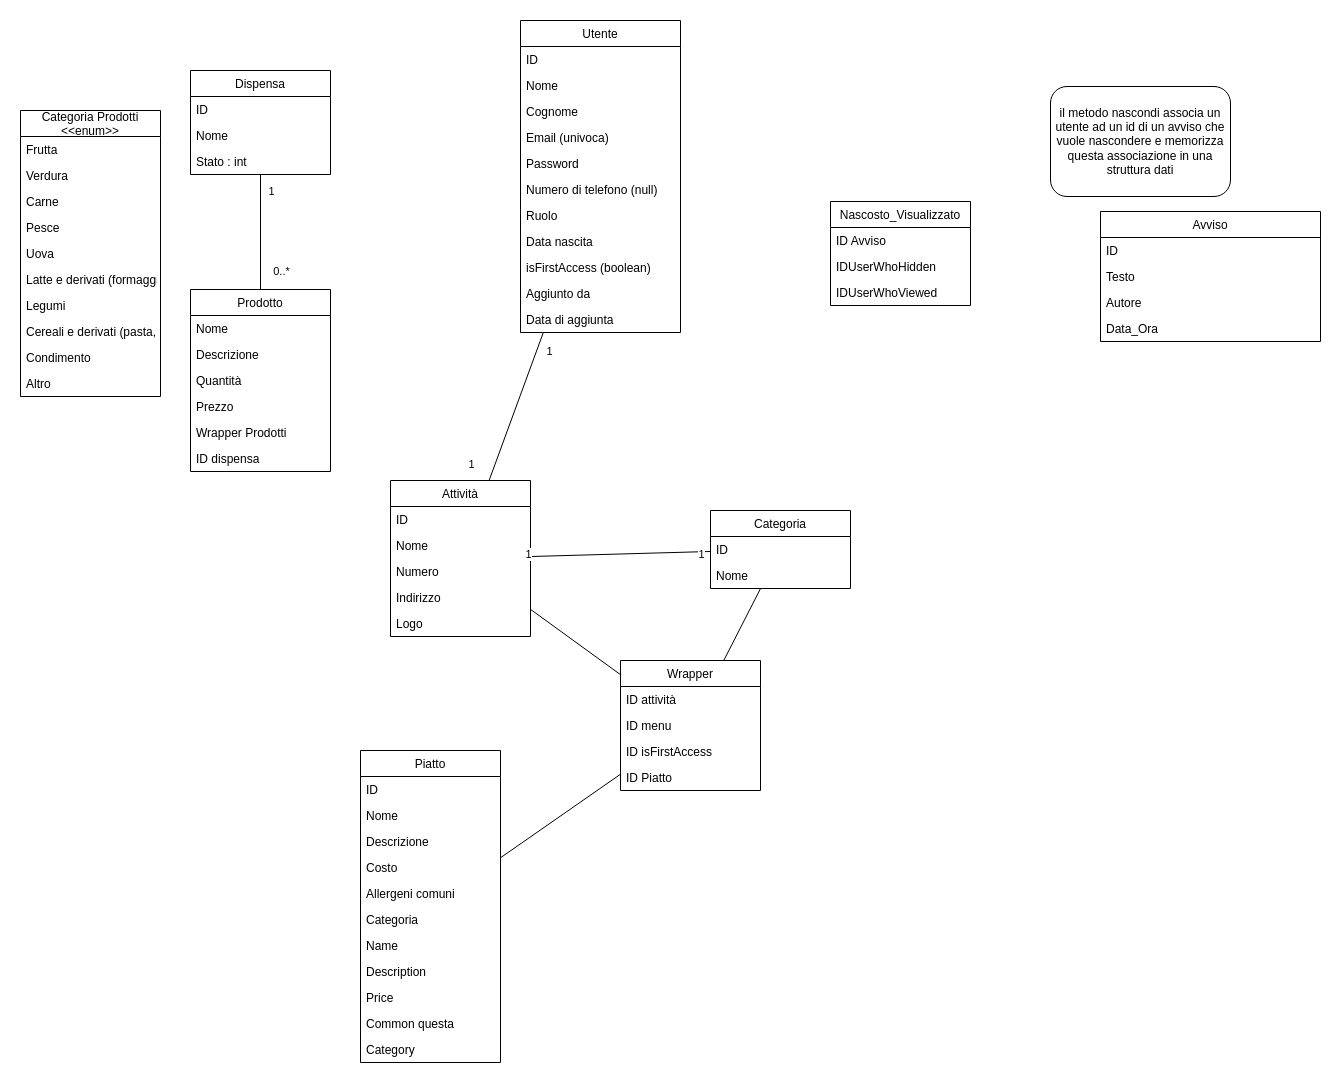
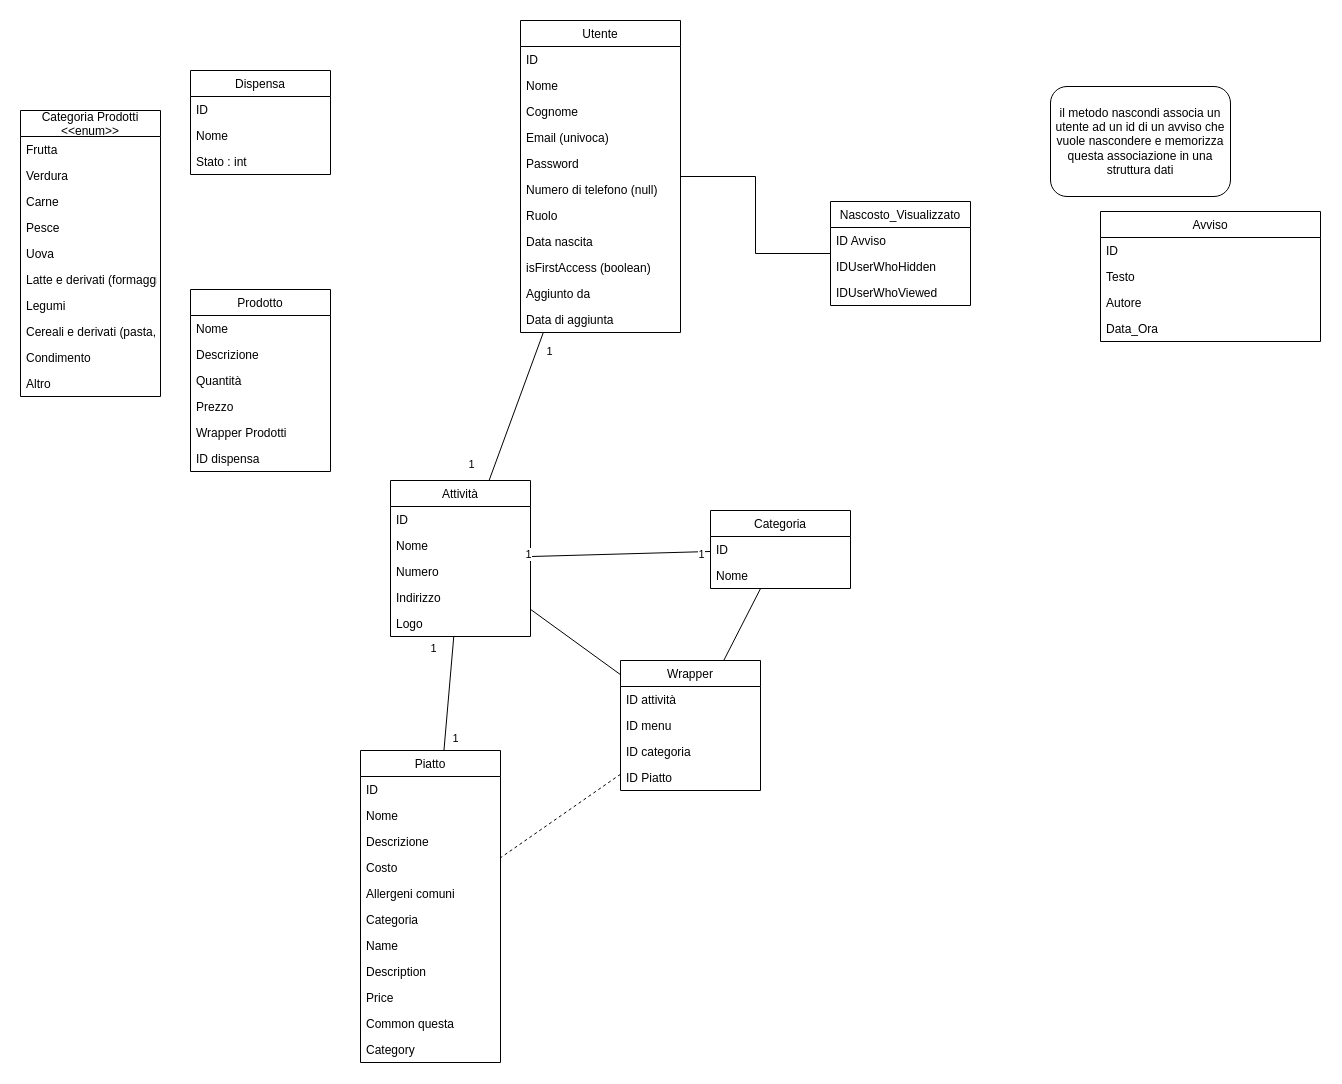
edge "Utente" -- "Nascosto_Visualizzato": added
edge "Dispensa" -- "Prodotto": removed, labels "0..*", "1"
edge "Attività" -- "Piatto": added, labels "1", "1"
node "ID isFirstAccess": label "ID isFirstAccess" -> "ID categoria"
edge "Wrapper" -- "Piatto": style solid -> dashed
